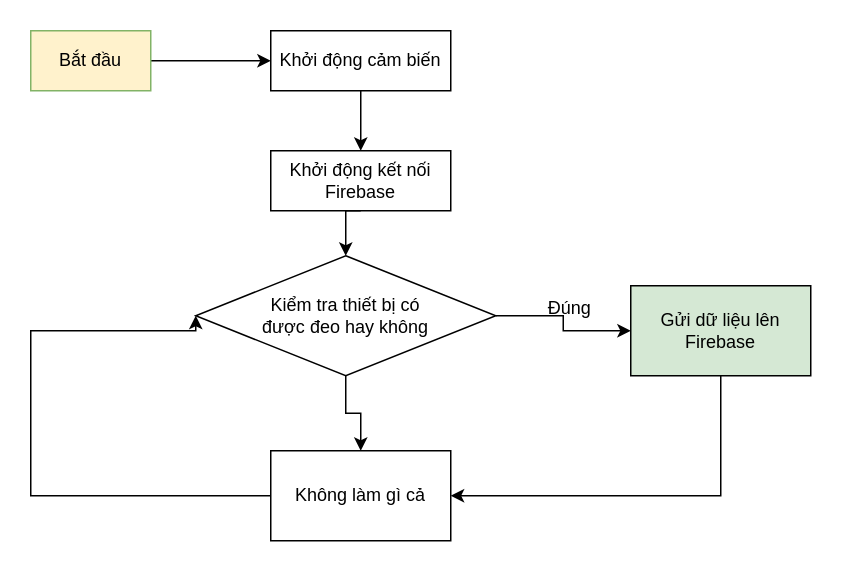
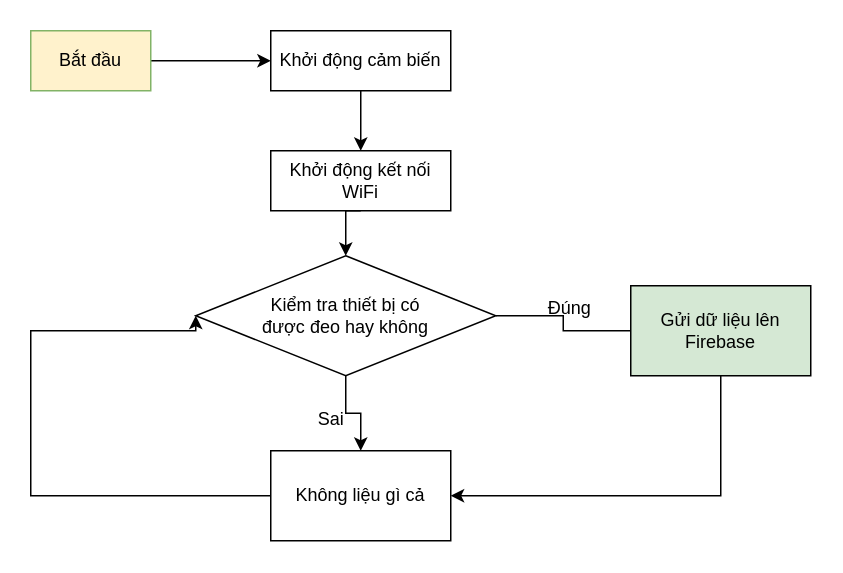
node "Khởi động kết nối Firebase": label "Khởi động kết nối Firebase" -> "Khởi động kết nối WiFi"
edge "Kiểm tra thiết bị có được đeo hay không" -> "Gửi dữ liệu lên Firebase": arrowhead classic -> none
node "Sai": added
node "Không làm gì cả": label "Không làm gì cả" -> "Không liệu gì cả"
